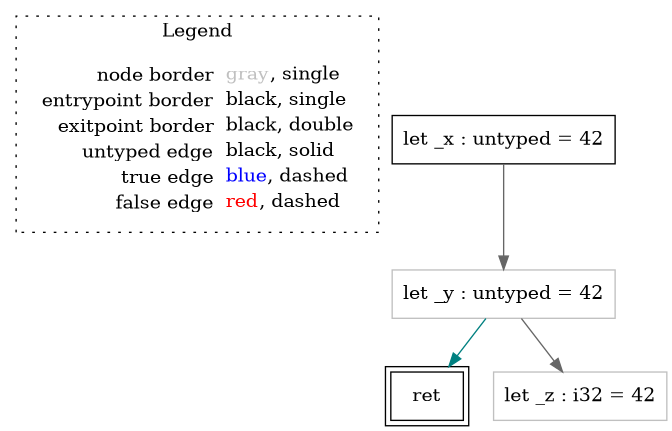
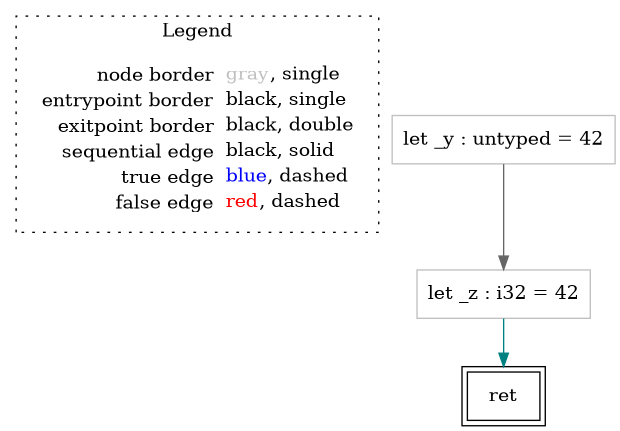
node "let _x : untyped = 42": removed
node "node border": text "untyped edge" -> "sequential edge"
edge "let _y : untyped = 42" -> "ret": now "let _z : i32 = 42" -> "ret"
